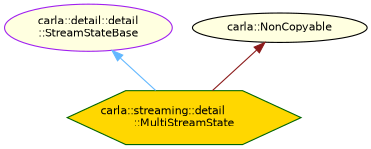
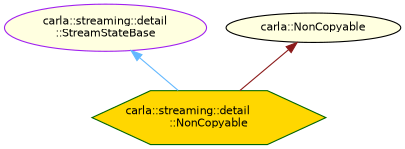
node "carla::detail::detail ::StreamStateBase": label "carla::detail::detail ::StreamStateBase" -> "carla::streaming::detail ::StreamStateBase"
node "carla::streaming::detail ::MultiStreamState": label "carla::streaming::detail ::MultiStreamState" -> "carla::streaming::detail ::NonCopyable"
